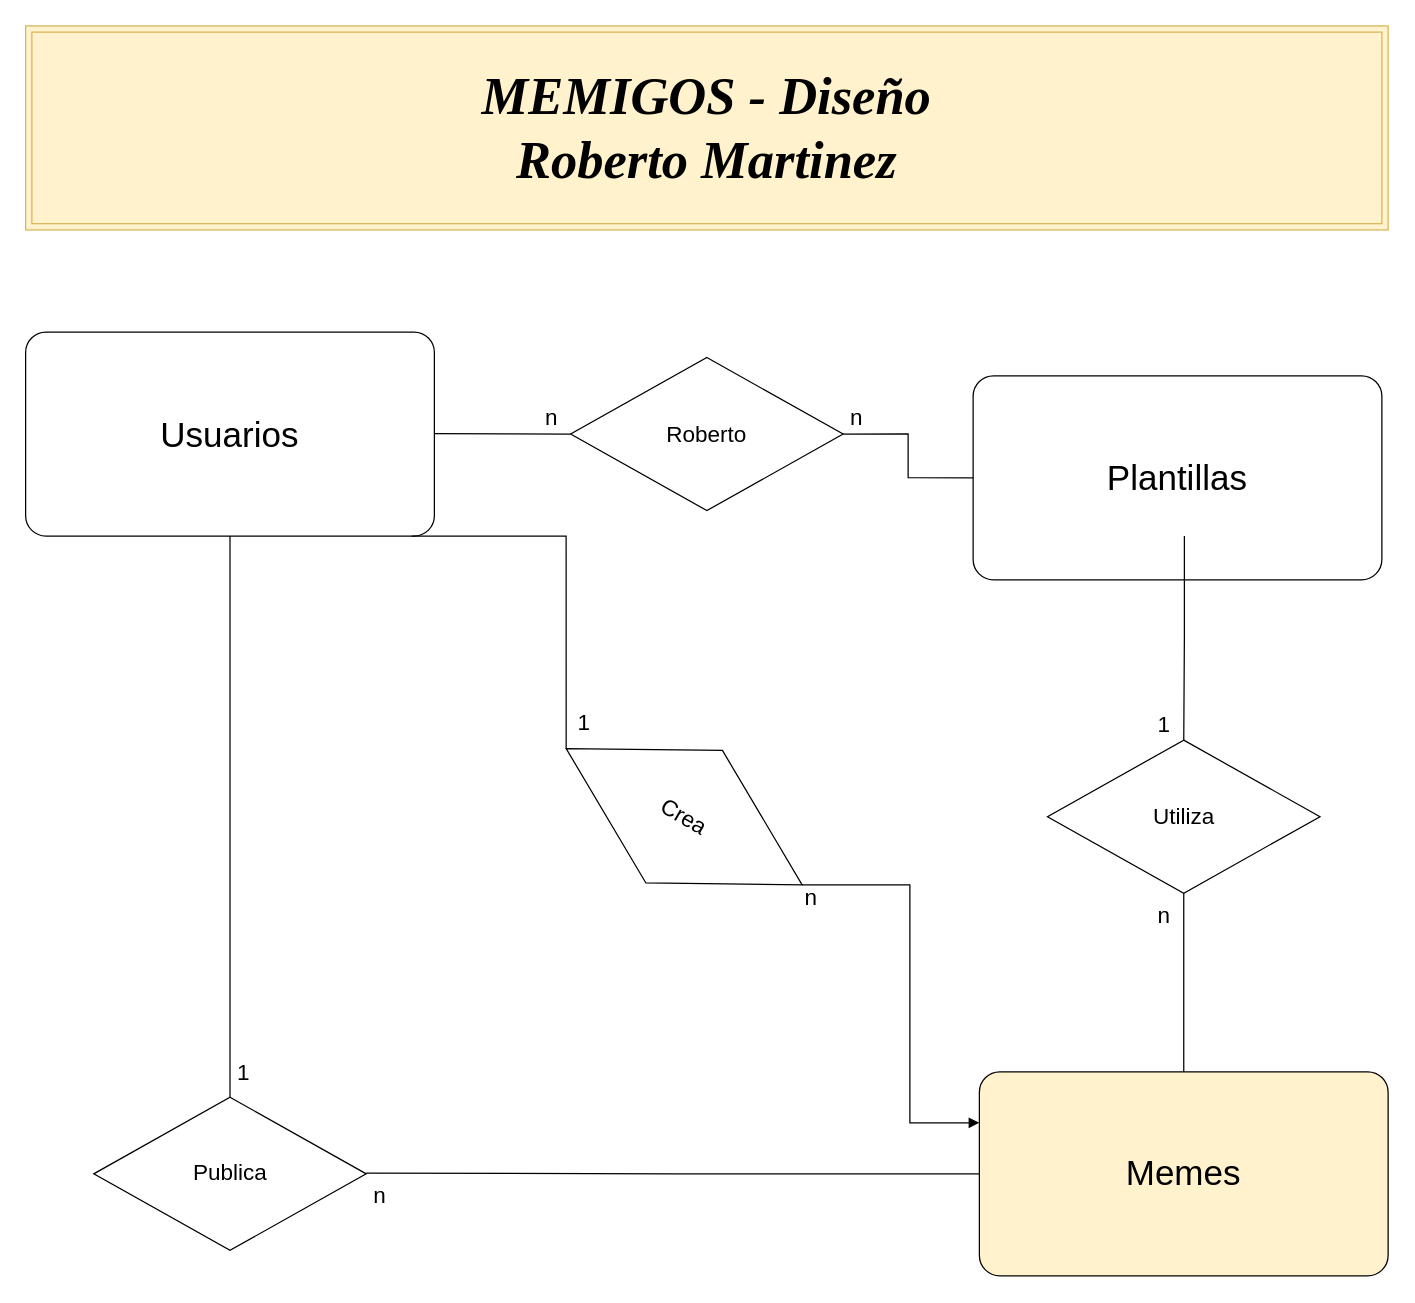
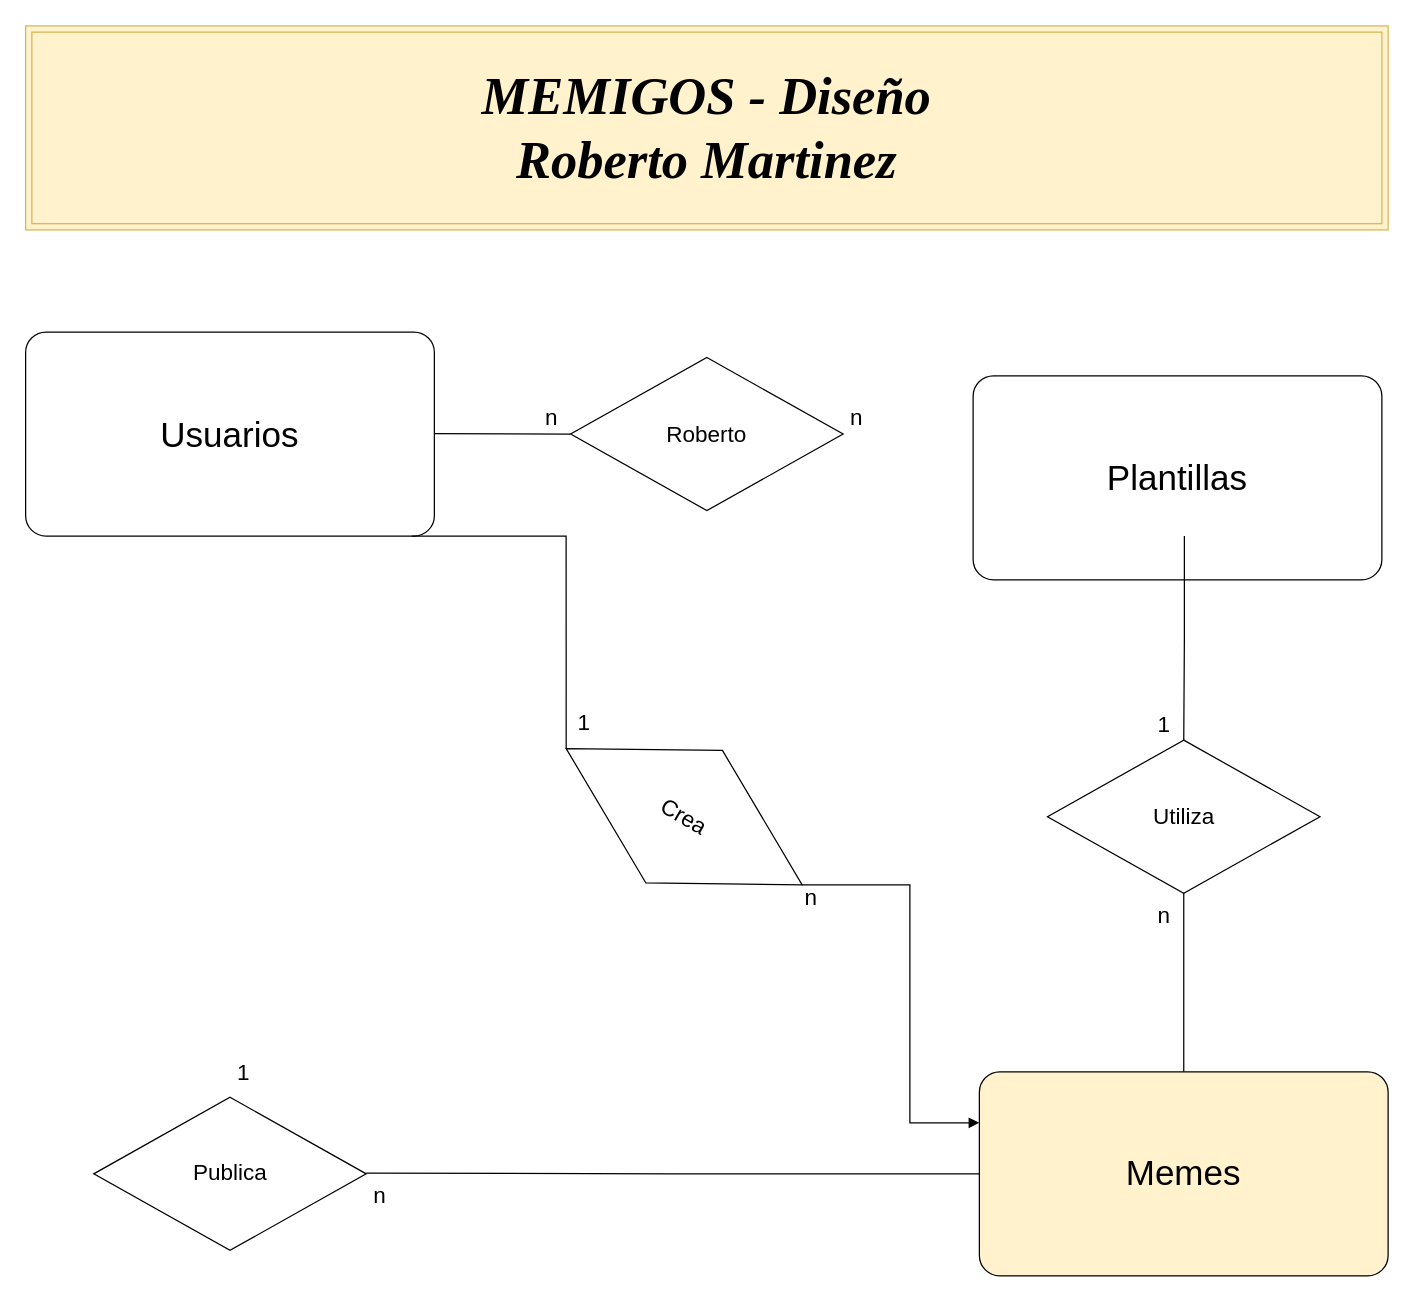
edge "Roberto" -- "Plantillas": removed
edge "Usuarios" -- "Publica": removed
